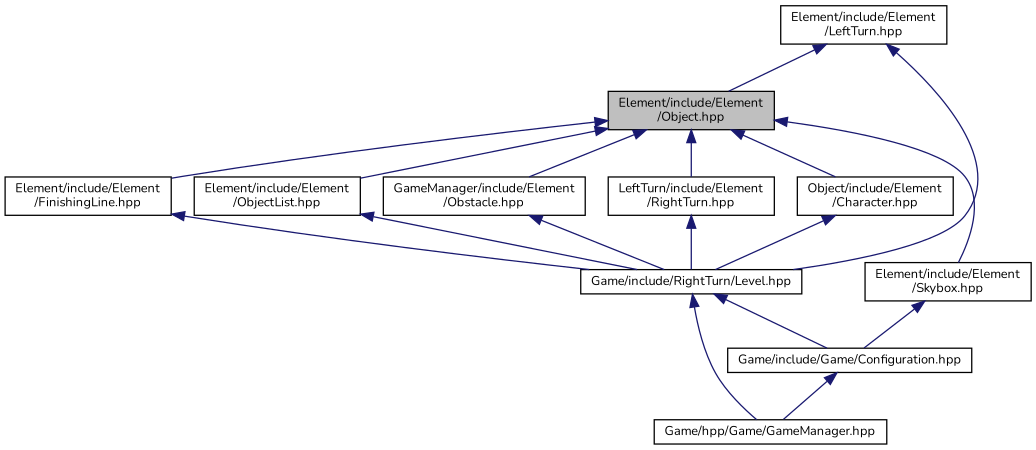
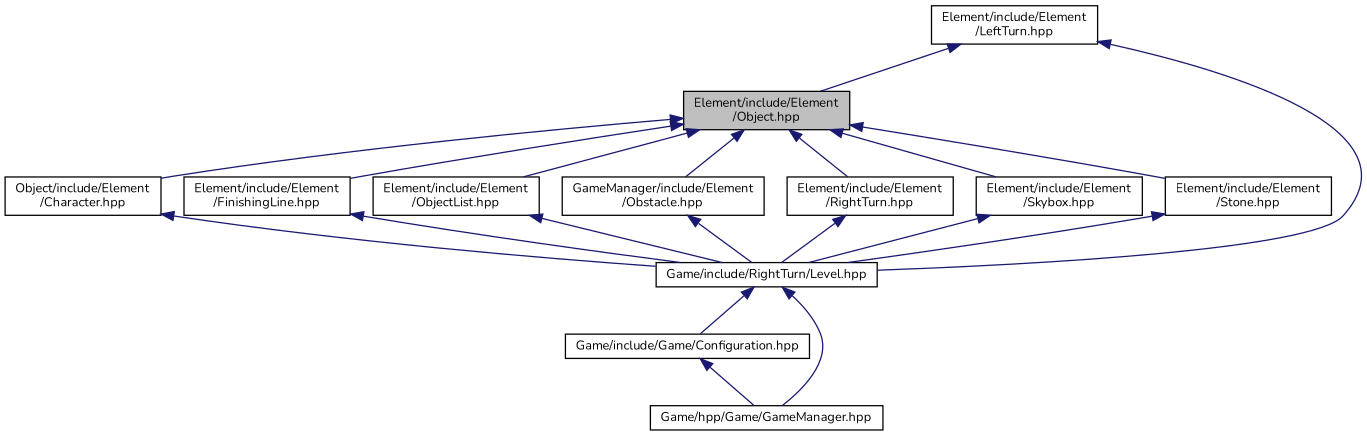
node "LeftTurn/include/Element /RightTurn.hpp": label "LeftTurn/include/Element /RightTurn.hpp" -> "Element/include/Element /RightTurn.hpp"
node "Element/include/Element /Stone.hpp": added
edge "Game/include/Game/Configuration.hpp" -> "Element/include/Element /Skybox.hpp": now "Game/include/RightTurn/Level.hpp" -> "Element/include/Element /Skybox.hpp"
